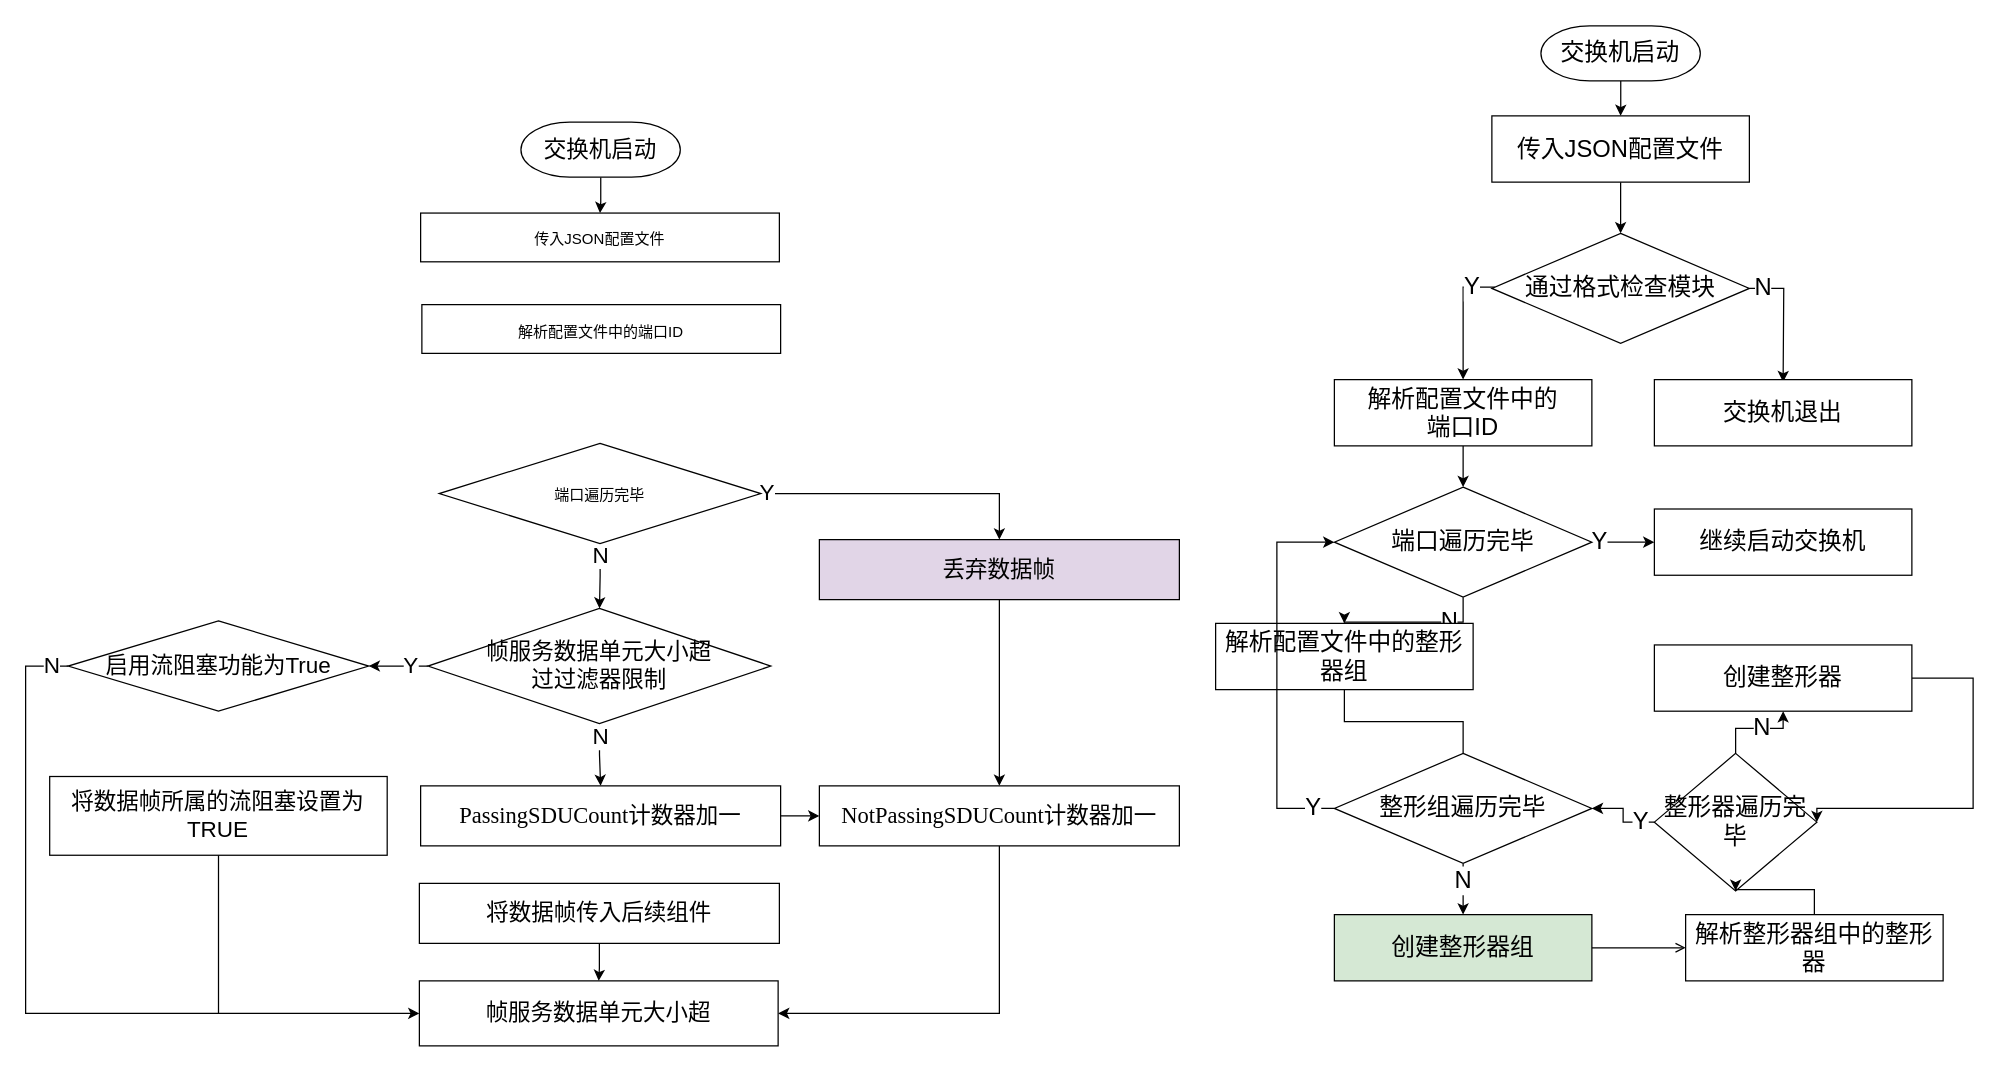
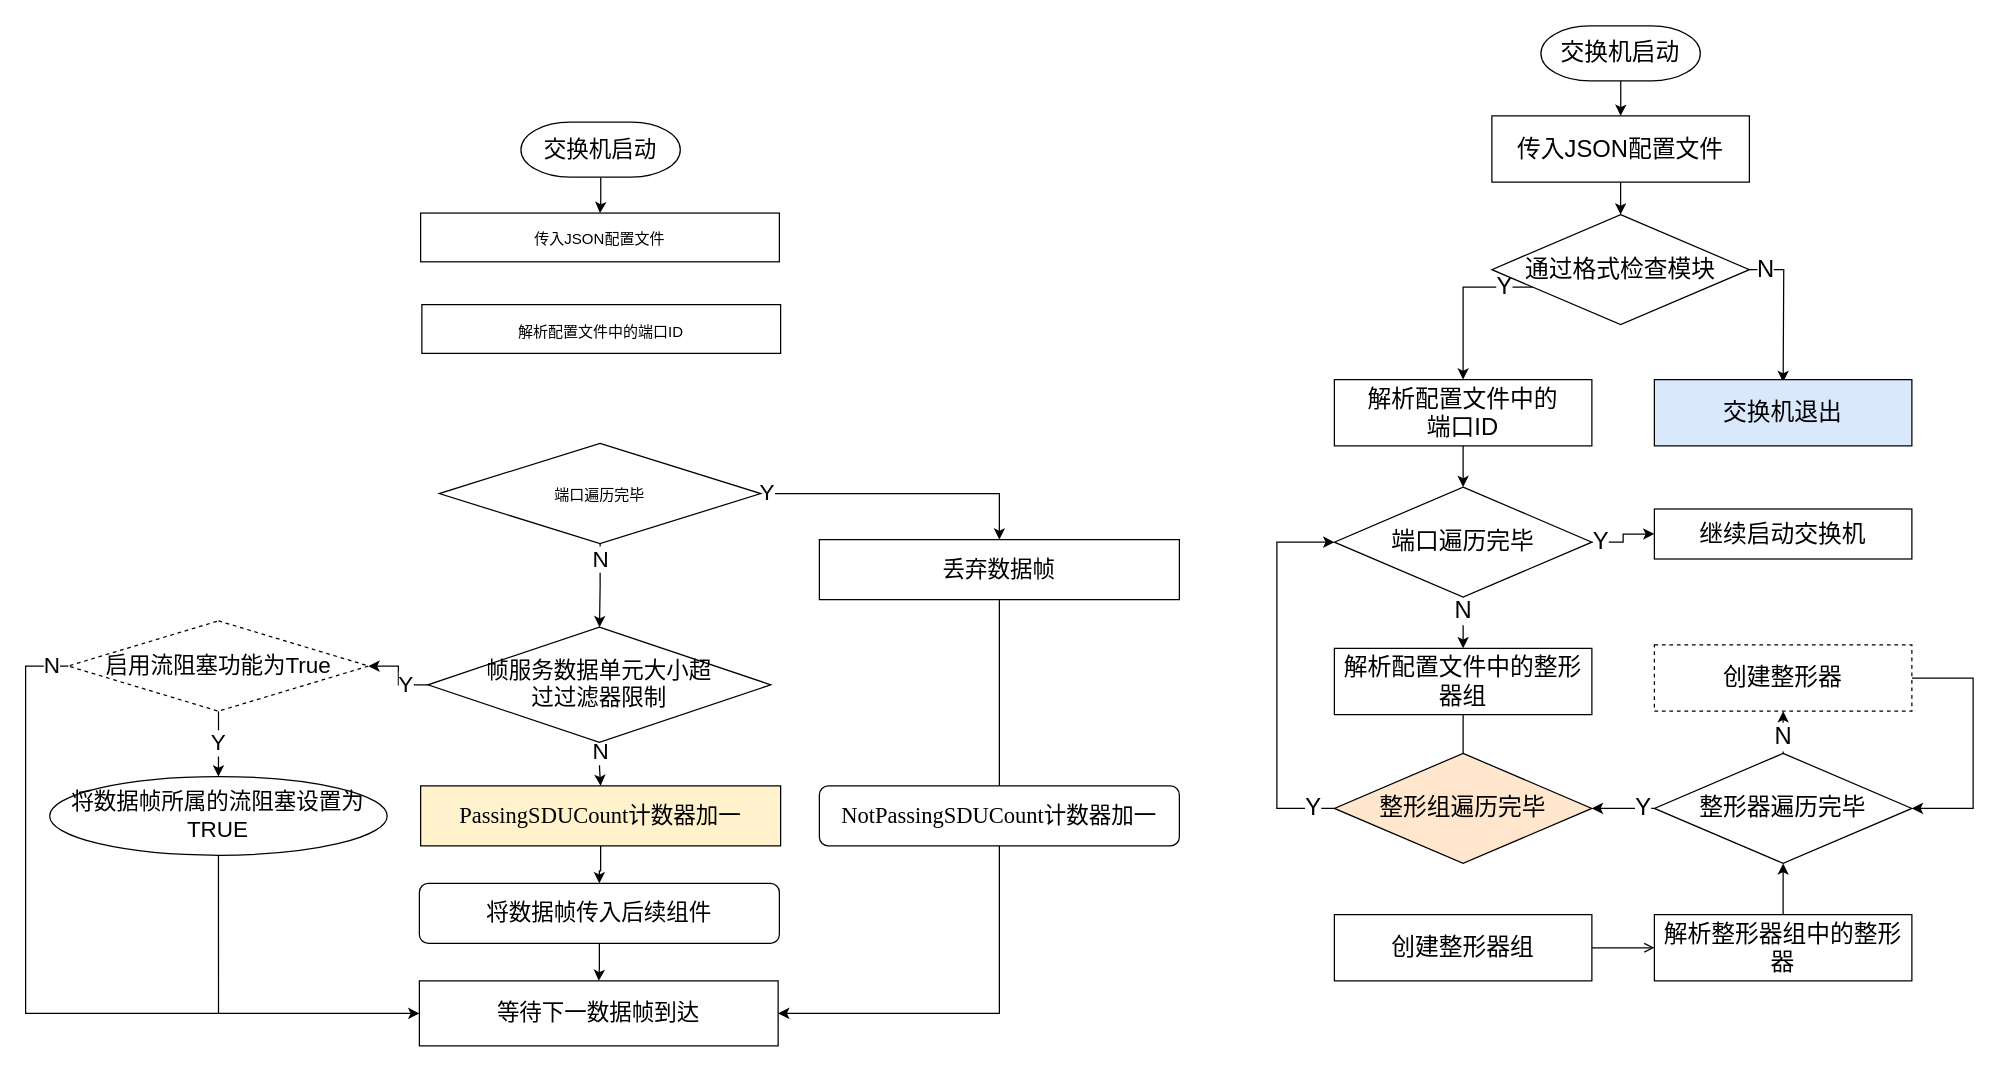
node "通过格式检查模块": moved (1621, 288) -> (1621, 269)
node "交换机退出": fillcolor #ffffff -> #dae8fc
node "继续启动交换机": size 258x66 -> 258x50
node "丢弃数据帧": fillcolor #e1d5e7 -> #ffffff
node "解析配置文件中的整形器组": moved (1344, 656) -> (1463, 681)
node "启用流阻塞功能为True": style solid -> dashed
node "帧服务数据单元大小超 过过滤器限制": moved (599, 666) -> (599, 685)
node "创建整形器": style solid -> dashed
edge "启用流阻塞功能为True" -> "将数据帧所属的流阻塞设置为TRUE": added, label "Y"
edge "丢弃数据帧" -> "NotPassingSDUCount计数器加一": arrowhead classic -> none
node "整形组遍历完毕": fillcolor #ffffff -> #ffe6cc
node "将数据帧所属的流阻塞设置为TRUE": shape rectangle -> ellipse
node "PassingSDUCount计数器加一": fillcolor #ffffff -> #fff2cc
edge "PassingSDUCount计数器加一" -> "NotPassingSDUCount计数器加一": now "PassingSDUCount计数器加一" -> "将数据帧传入后续组件"
node "NotPassingSDUCount计数器加一": shape rectangle -> rounded rectangle
node "整形器遍历完毕": size 163x138 -> 258x110
edge "整形组遍历完毕" -> "创建整形器组": removed, label "N"
node "将数据帧传入后续组件": shape rectangle -> rounded rectangle
node "创建整形器组": fillcolor #d5e8d4 -> #ffffff
node "解析整形器组中的整形器": moved (1814, 948) -> (1783, 948)
node "帧服务数据单元大小超": label "帧服务数据单元大小超" -> "等待下一数据帧到达"
